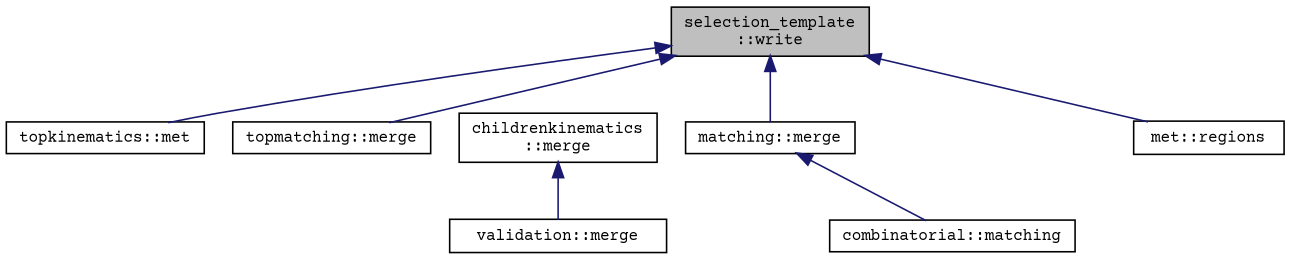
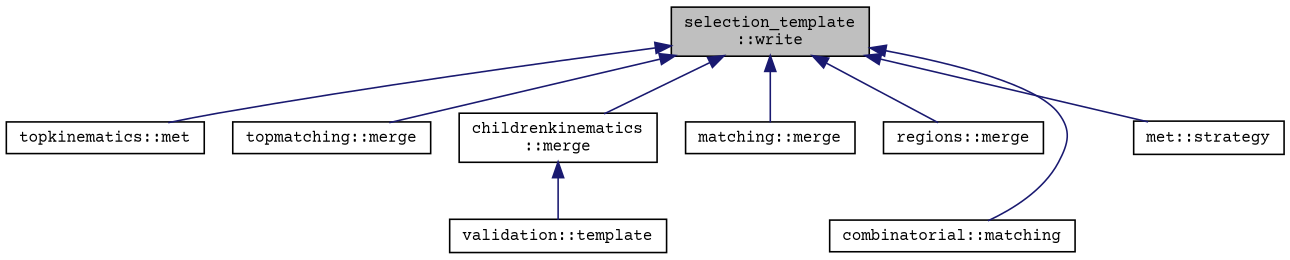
edge "childrenkinematics ::merge" -> "selection_template ::write": added
node "regions::merge": added
node "met::regions": label "met::regions" -> "met::strategy"
edge "combinatorial::matching" -> "matching::merge": now "combinatorial::matching" -> "selection_template ::write"
node "validation::merge": label "validation::merge" -> "validation::template"
